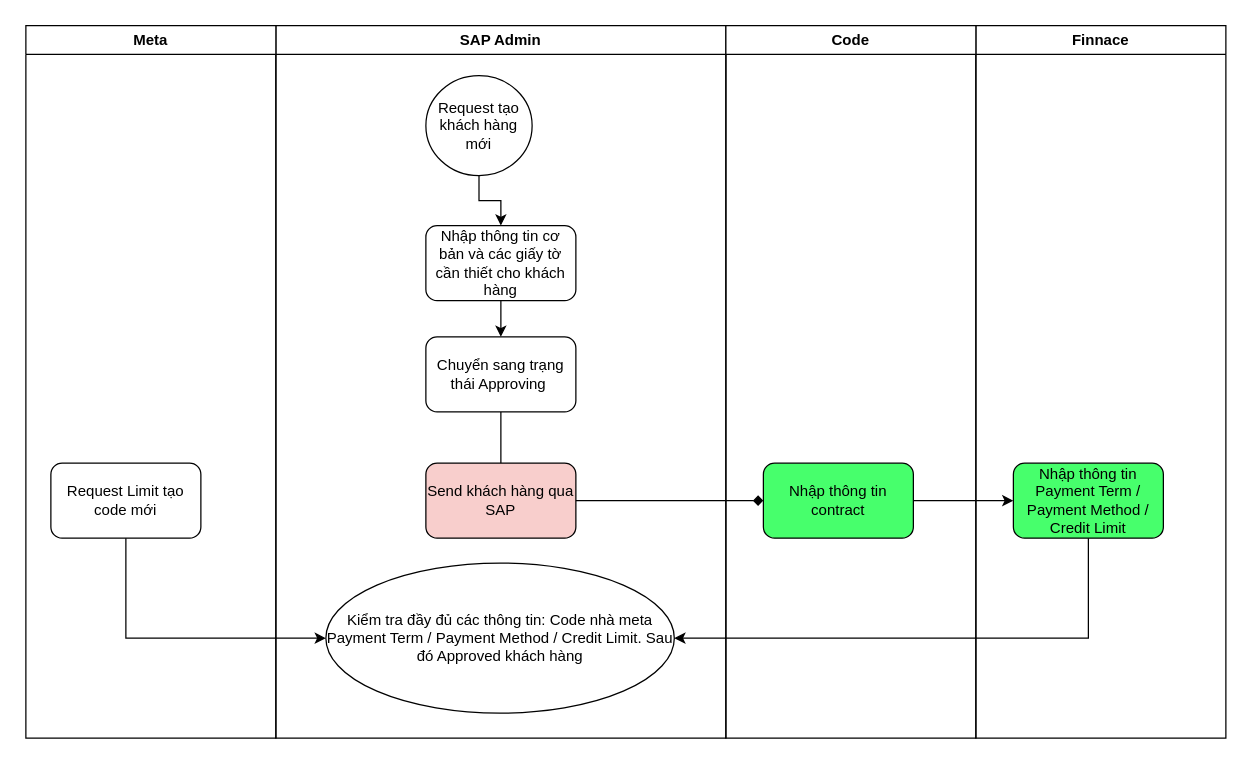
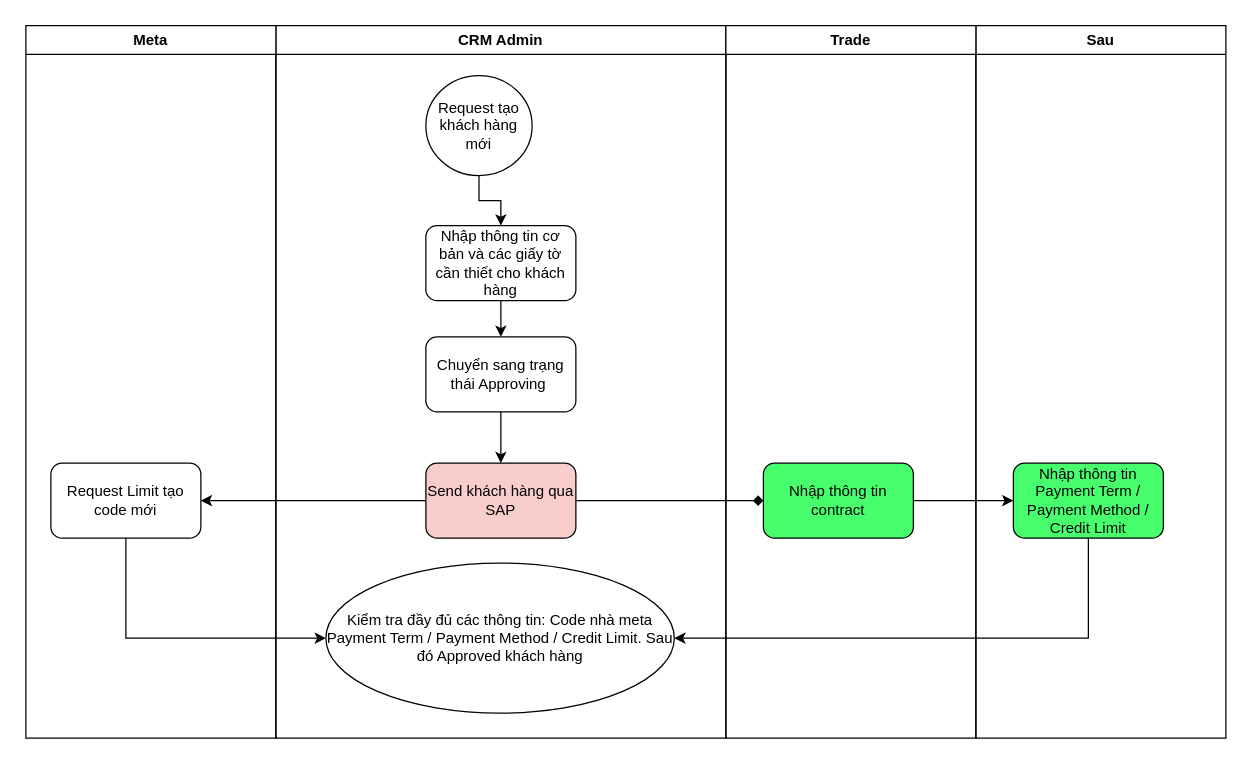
node "SAP Admin": label "SAP Admin" -> "CRM Admin"
node "Code": label "Code" -> "Trade"
node "Finnace": label "Finnace" -> "Sau"
edge "Chuyển sang trạng thái Approving" -- "Send khách hàng qua SAP": arrowhead none -> classic
edge "Send khách hàng qua SAP" -> "Request Limit tạo code mới": added
